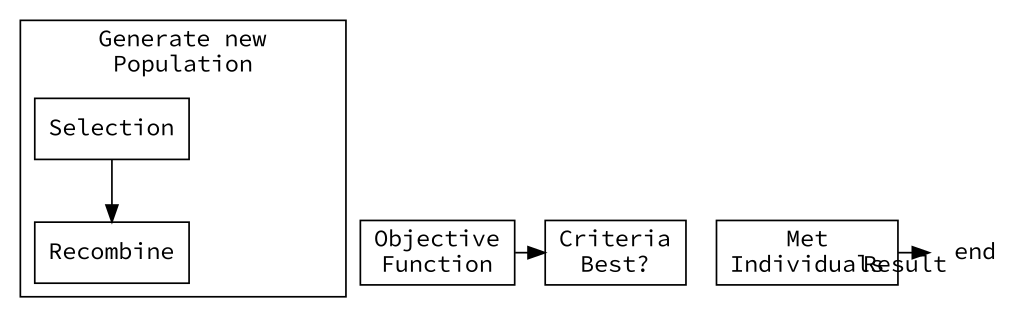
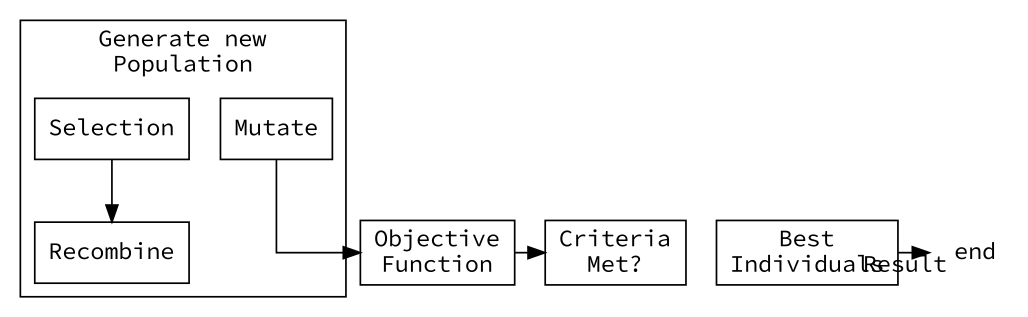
node "Mutate": added
node "Criteria Best?": label "Criteria Best?" -> "Criteria Met?"
node "Met Individuals": label "Met Individuals" -> "Best Individuals"
